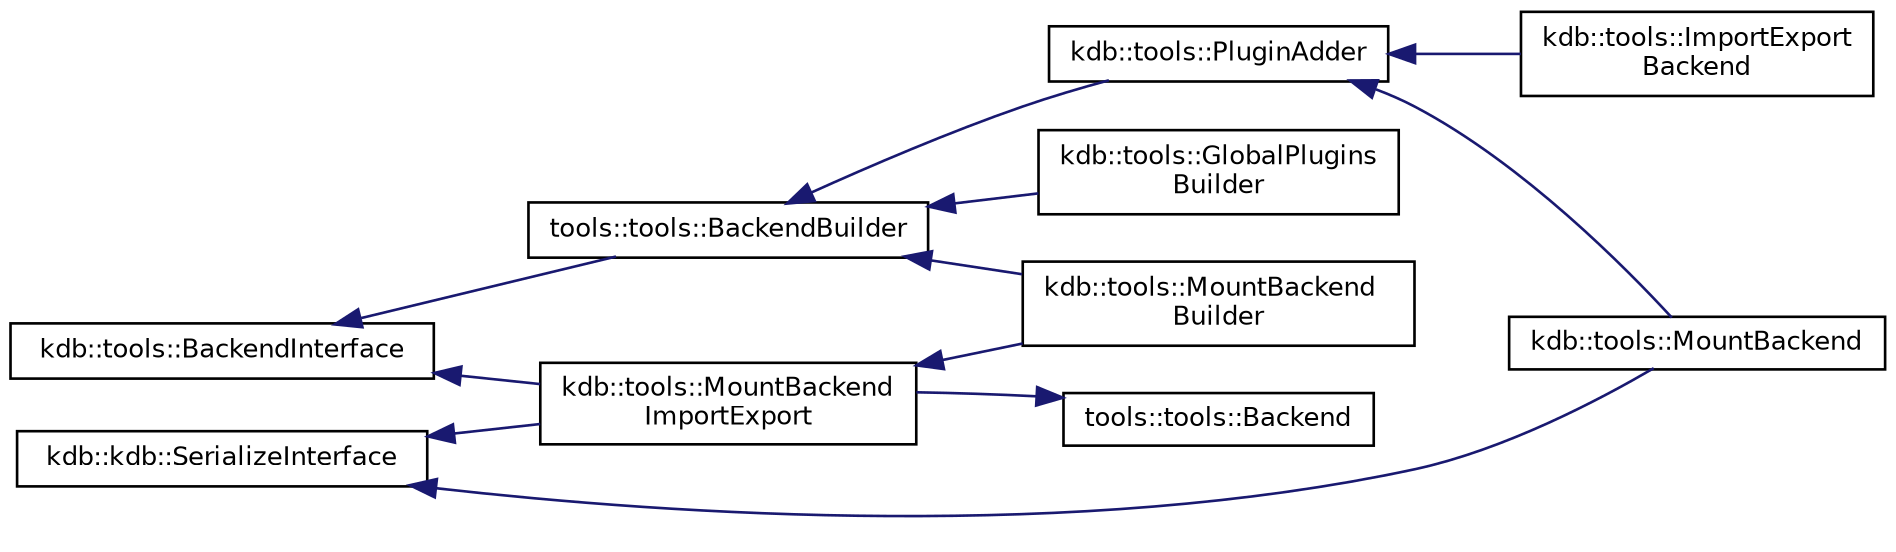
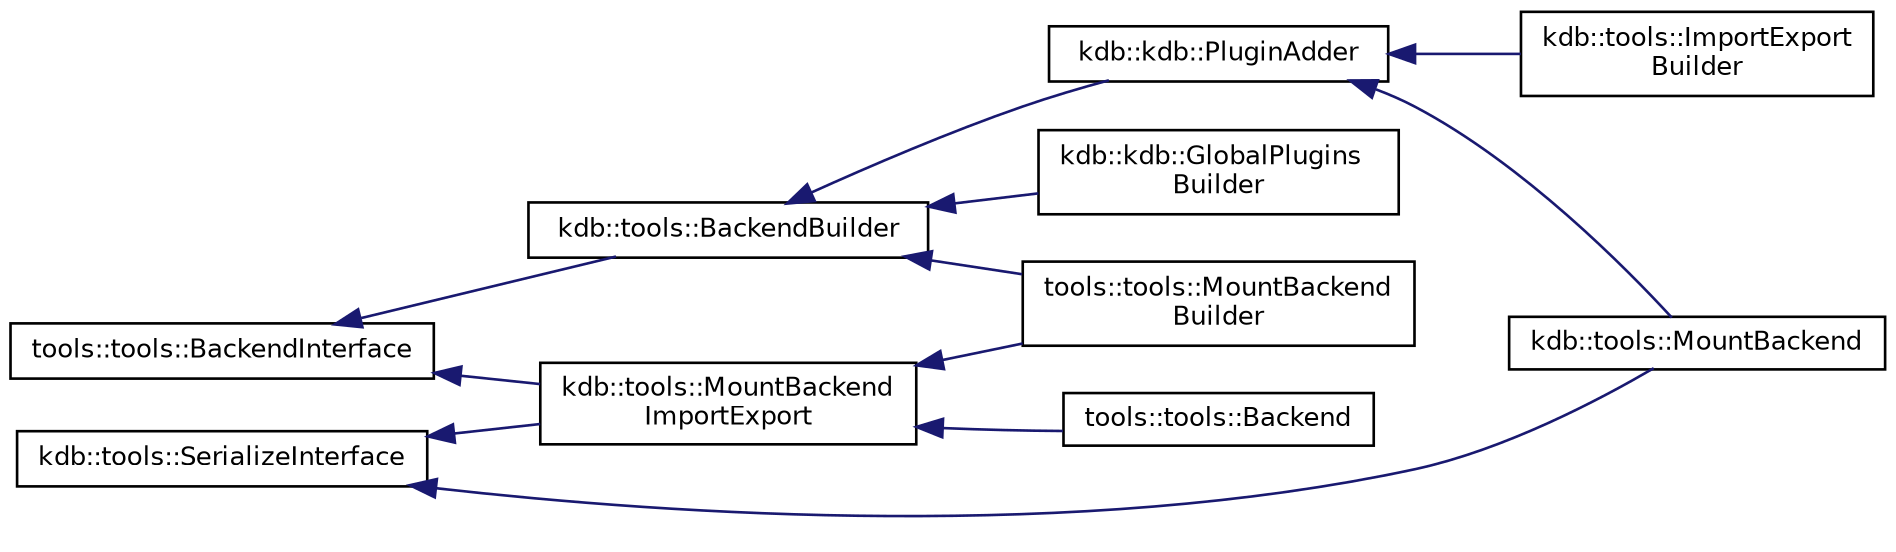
node "kdb::tools::PluginAdder": label "kdb::tools::PluginAdder" -> "kdb::kdb::PluginAdder"
node "kdb::tools::ImportExport Backend": label "kdb::tools::ImportExport Backend" -> "kdb::tools::ImportExport Builder"
node "kdb::tools::GlobalPlugins Builder": label "kdb::tools::GlobalPlugins Builder" -> "kdb::kdb::GlobalPlugins Builder"
node "tools::tools::BackendBuilder": label "tools::tools::BackendBuilder" -> "kdb::tools::BackendBuilder"
node "kdb::tools::MountBackend Builder": label "kdb::tools::MountBackend Builder" -> "tools::tools::MountBackend Builder"
node "kdb::tools::BackendInterface": label "kdb::tools::BackendInterface" -> "tools::tools::BackendInterface"
edge "kdb::tools::MountBackend ImportExport" -> "tools::tools::Backend": reversed
node "kdb::kdb::SerializeInterface": label "kdb::kdb::SerializeInterface" -> "kdb::tools::SerializeInterface"
